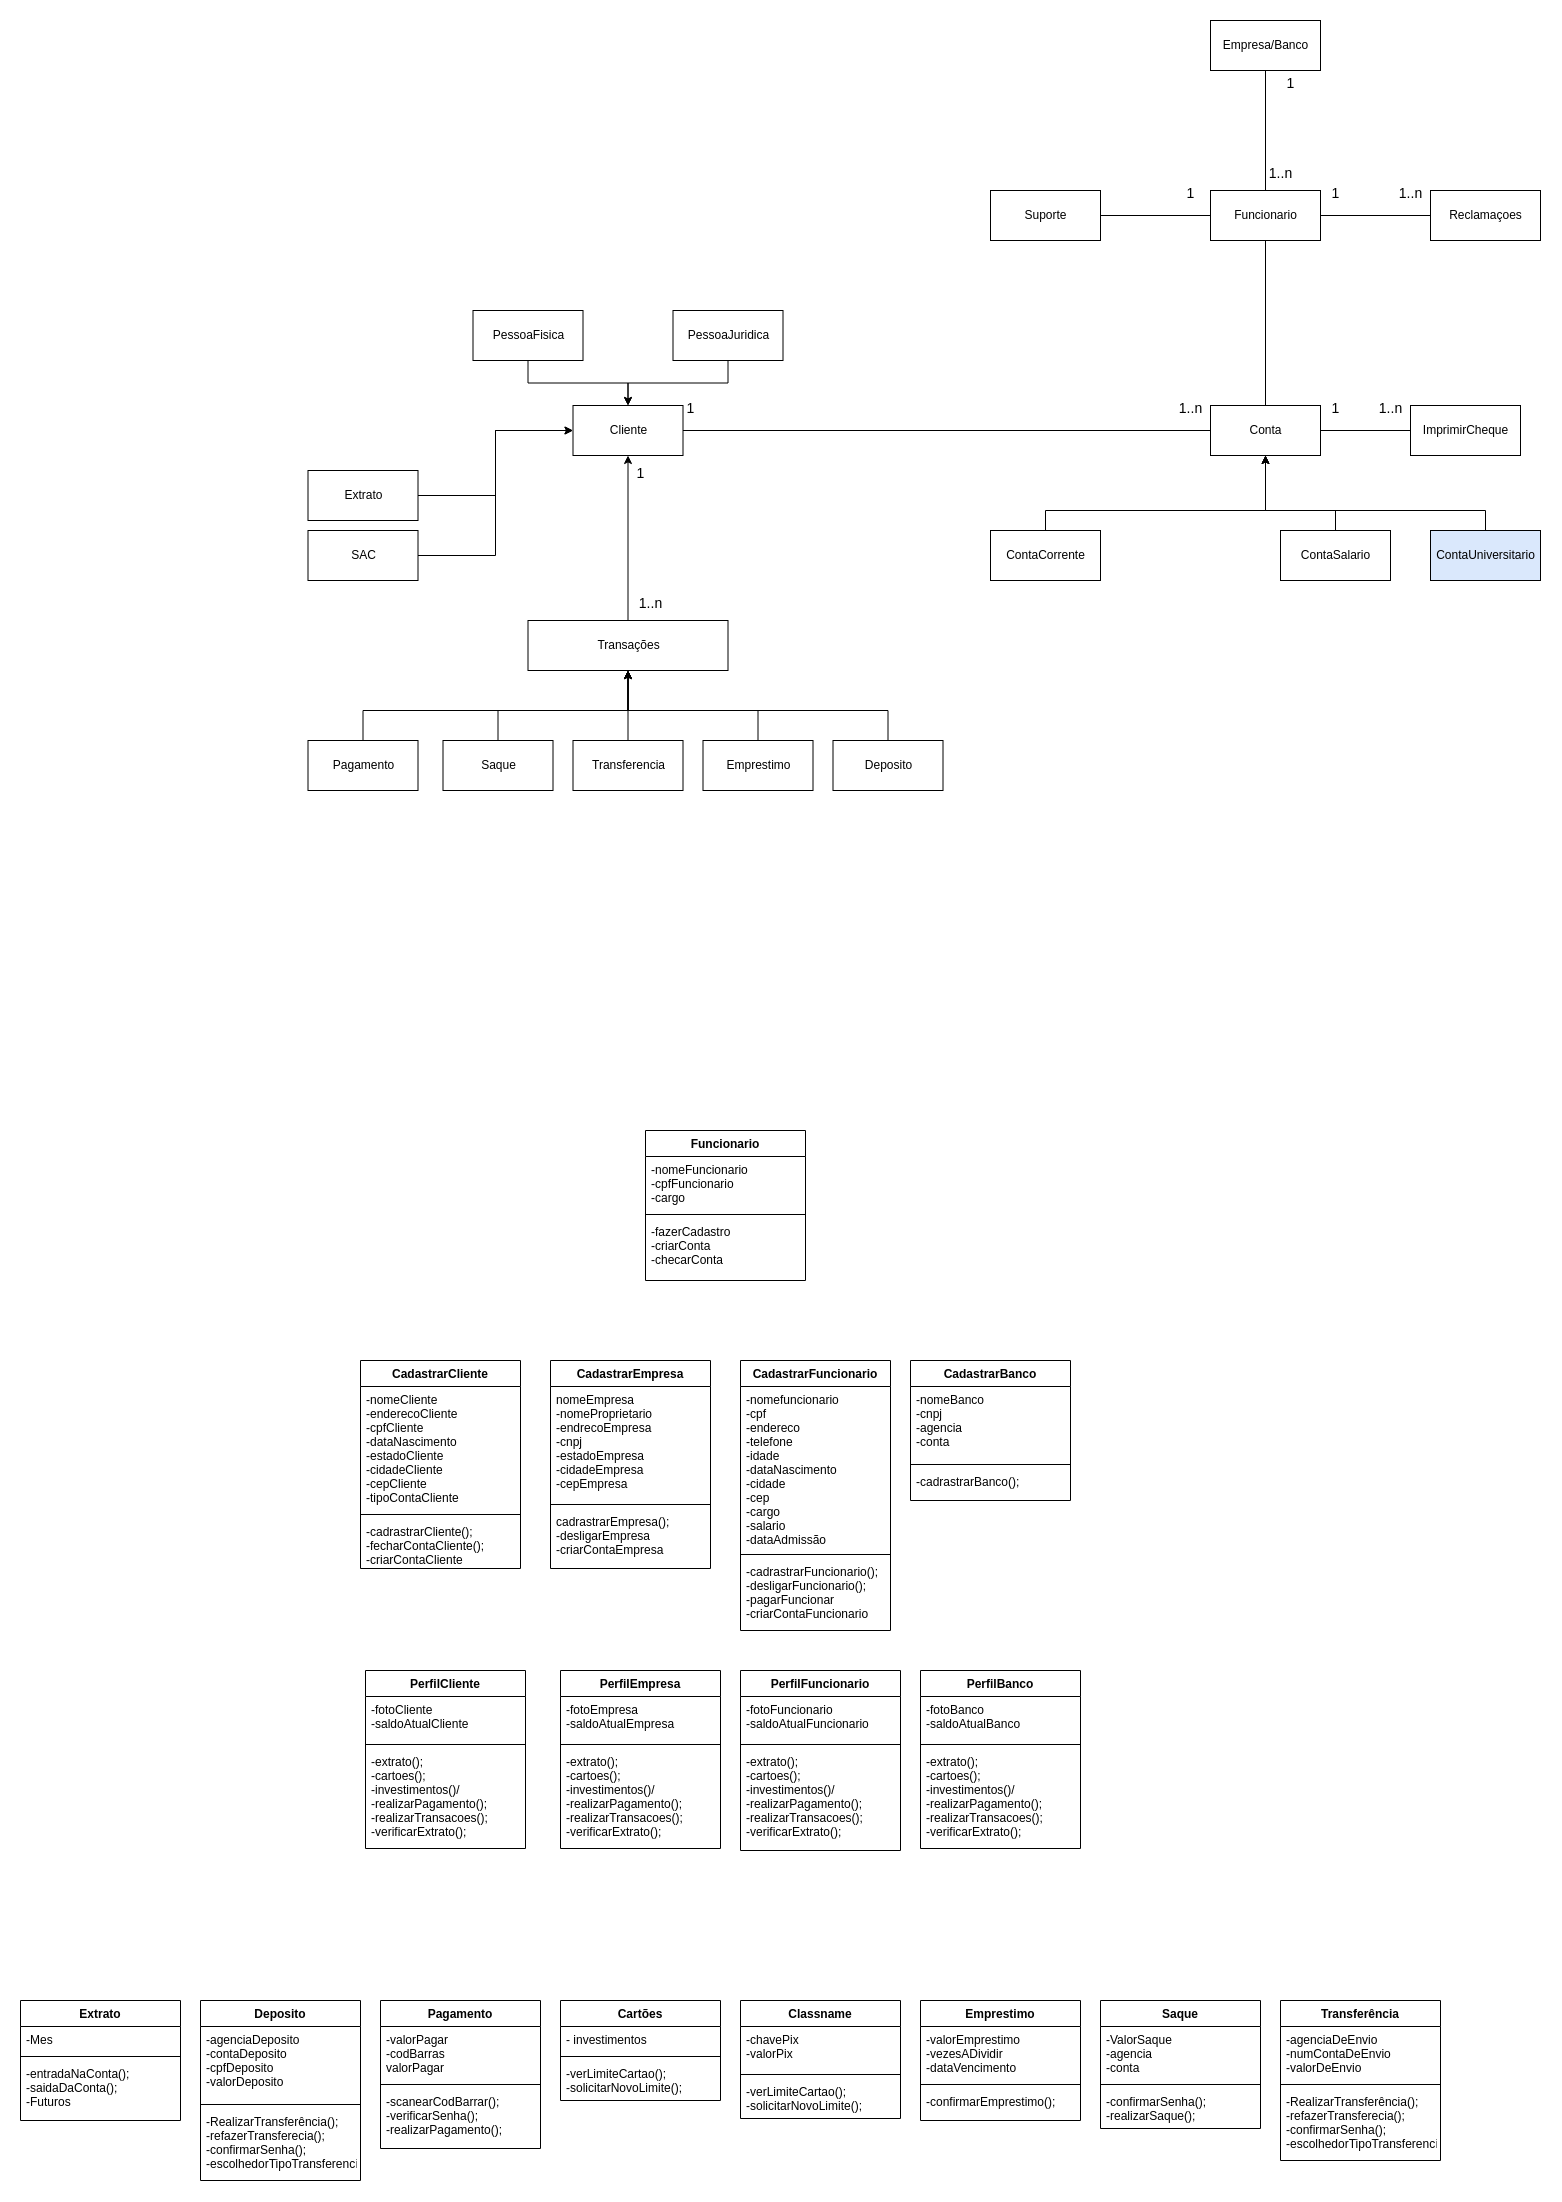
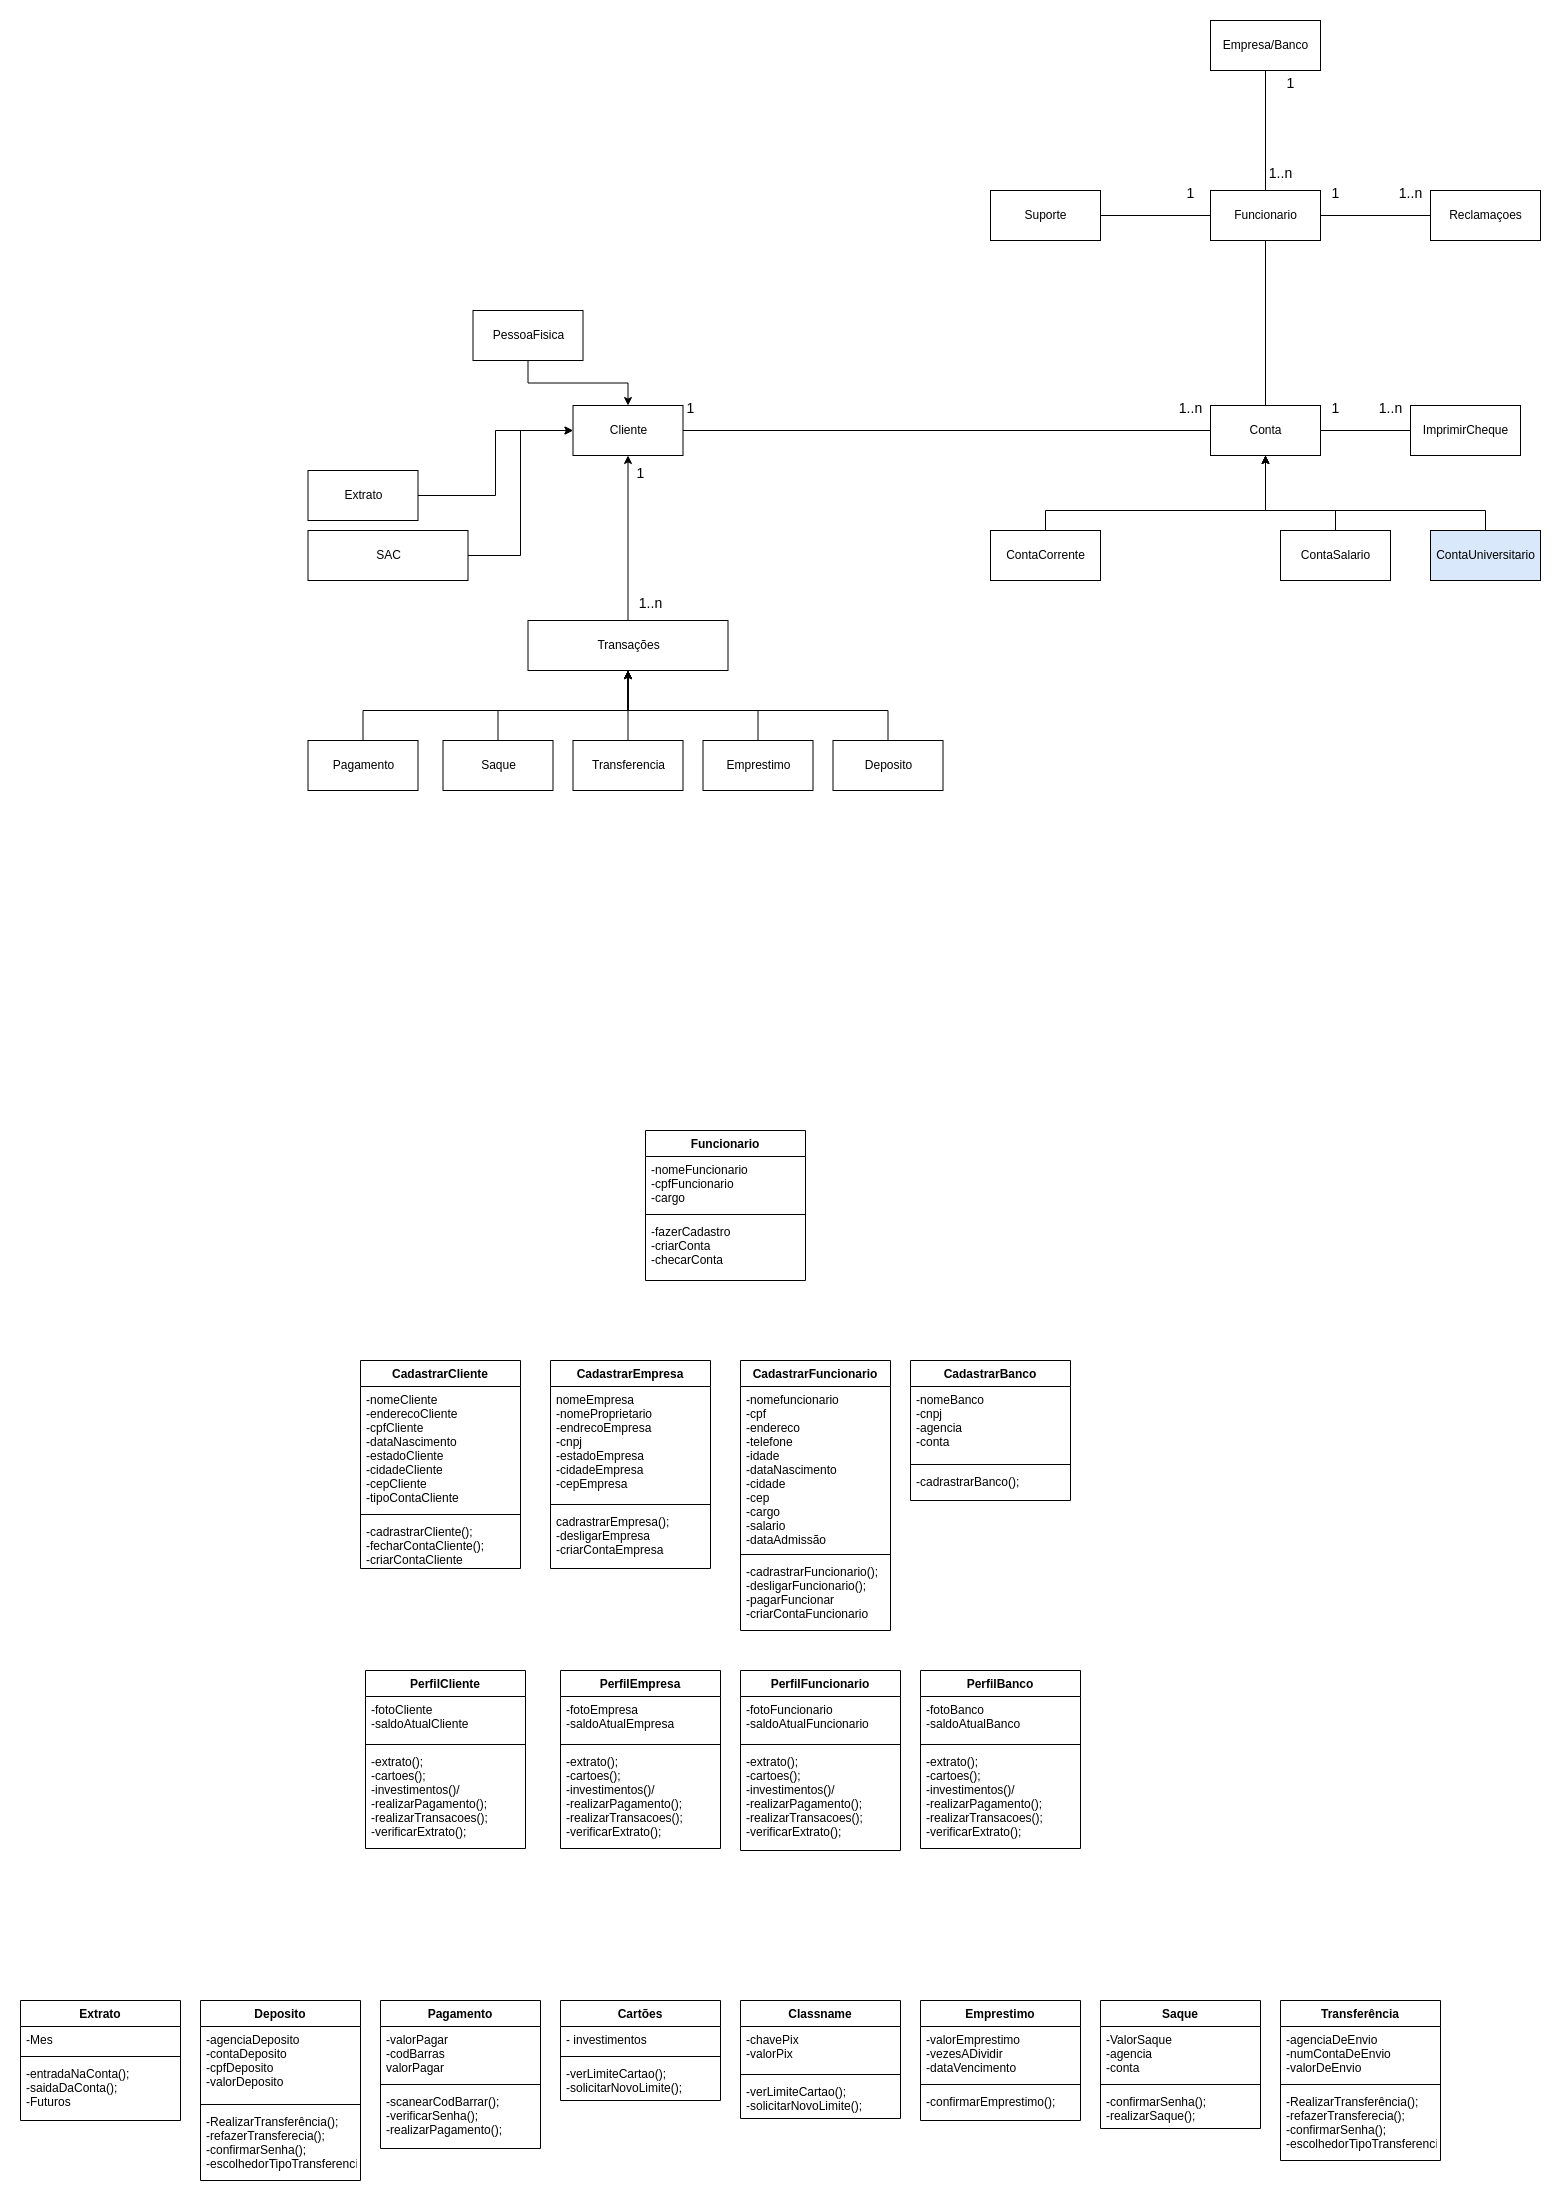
node "PessoaJuridica": removed
edge "PessoaJuridica" -> "Cliente": removed
node "SAC": size 110x50 -> 160x50
